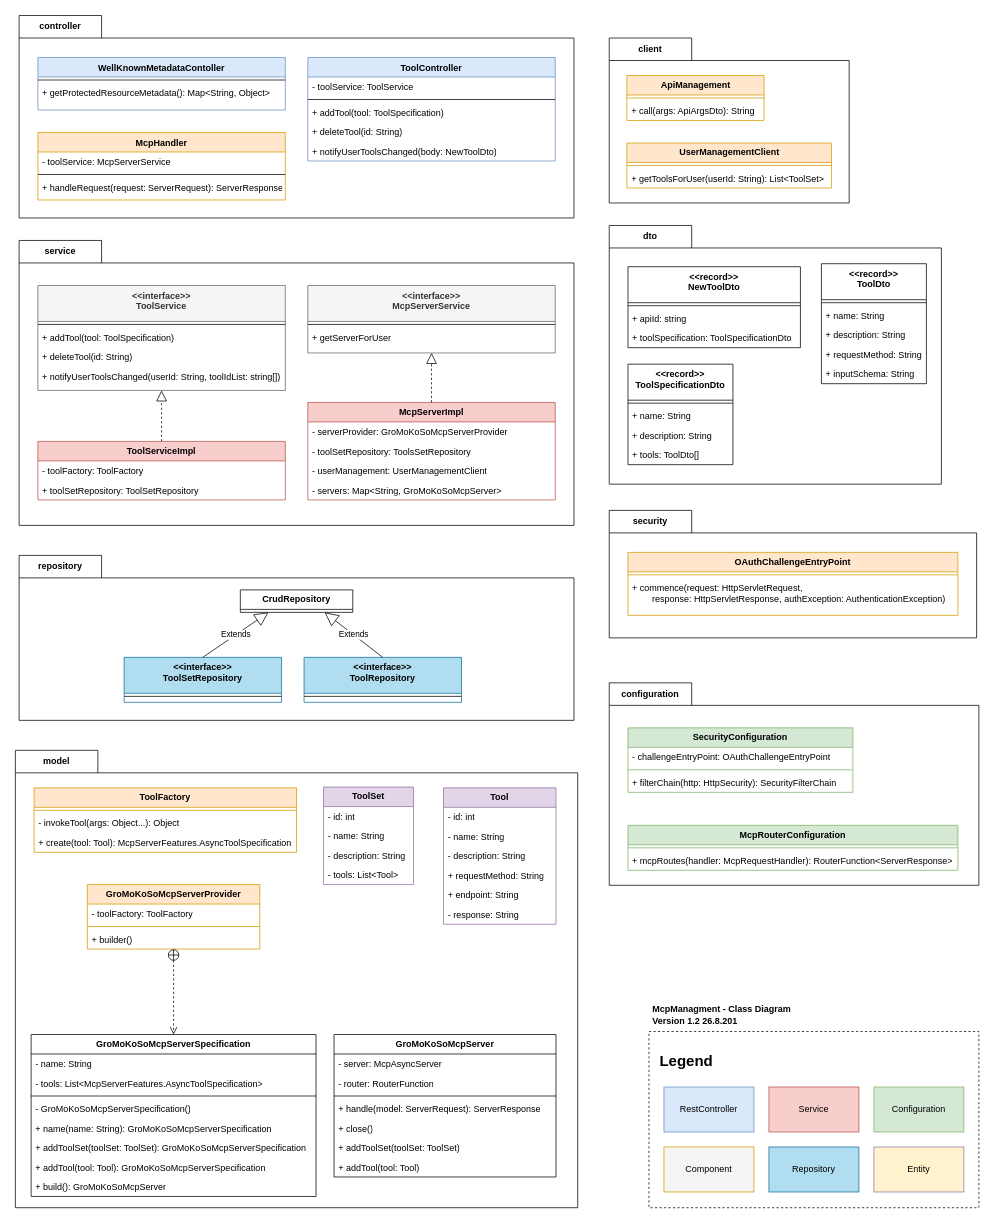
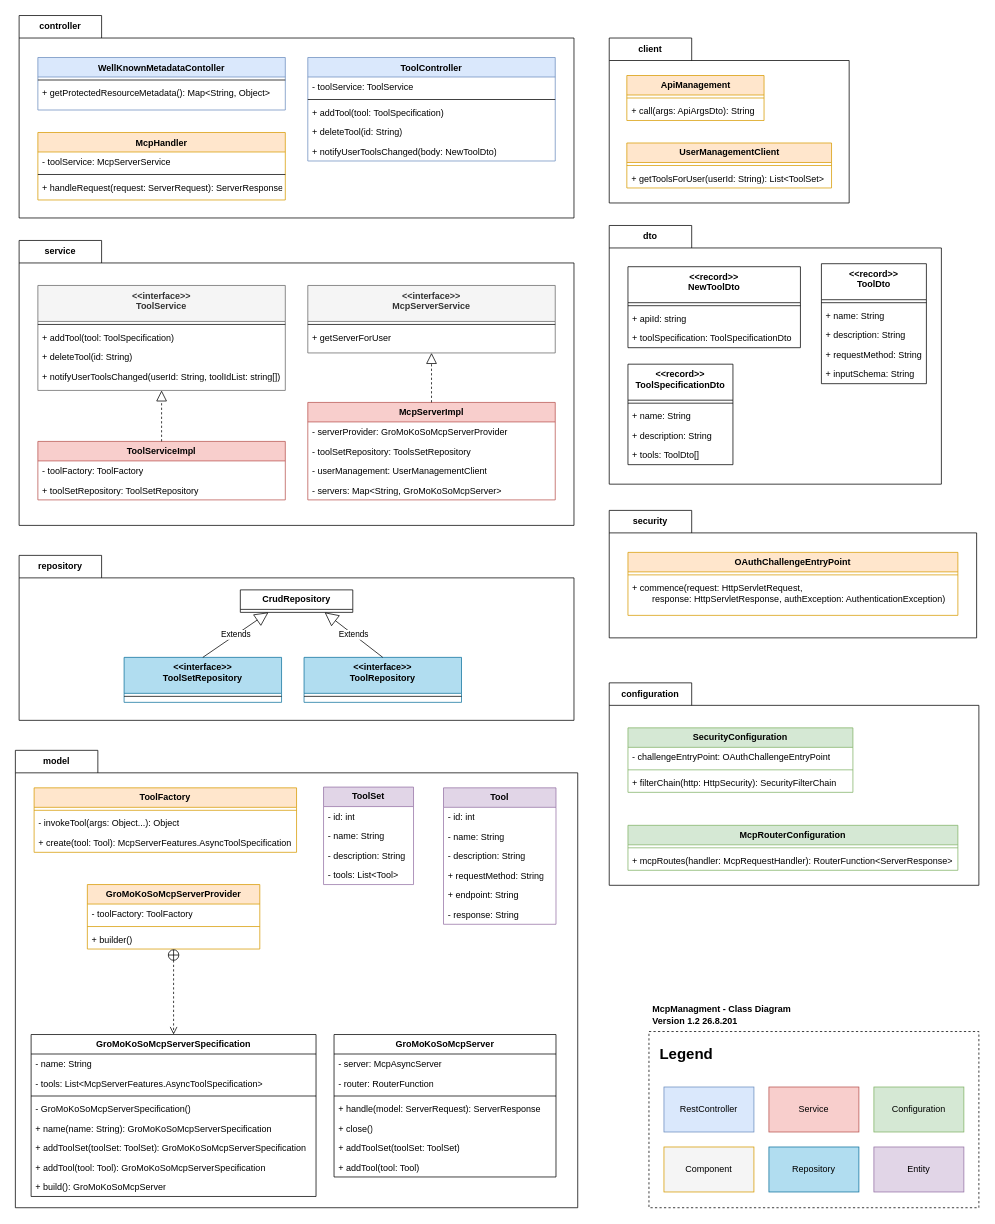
node "Legend": moved (687, 1061) -> (687, 1053)
node "Entity": fillcolor #fff2cc -> #e1d5e7
